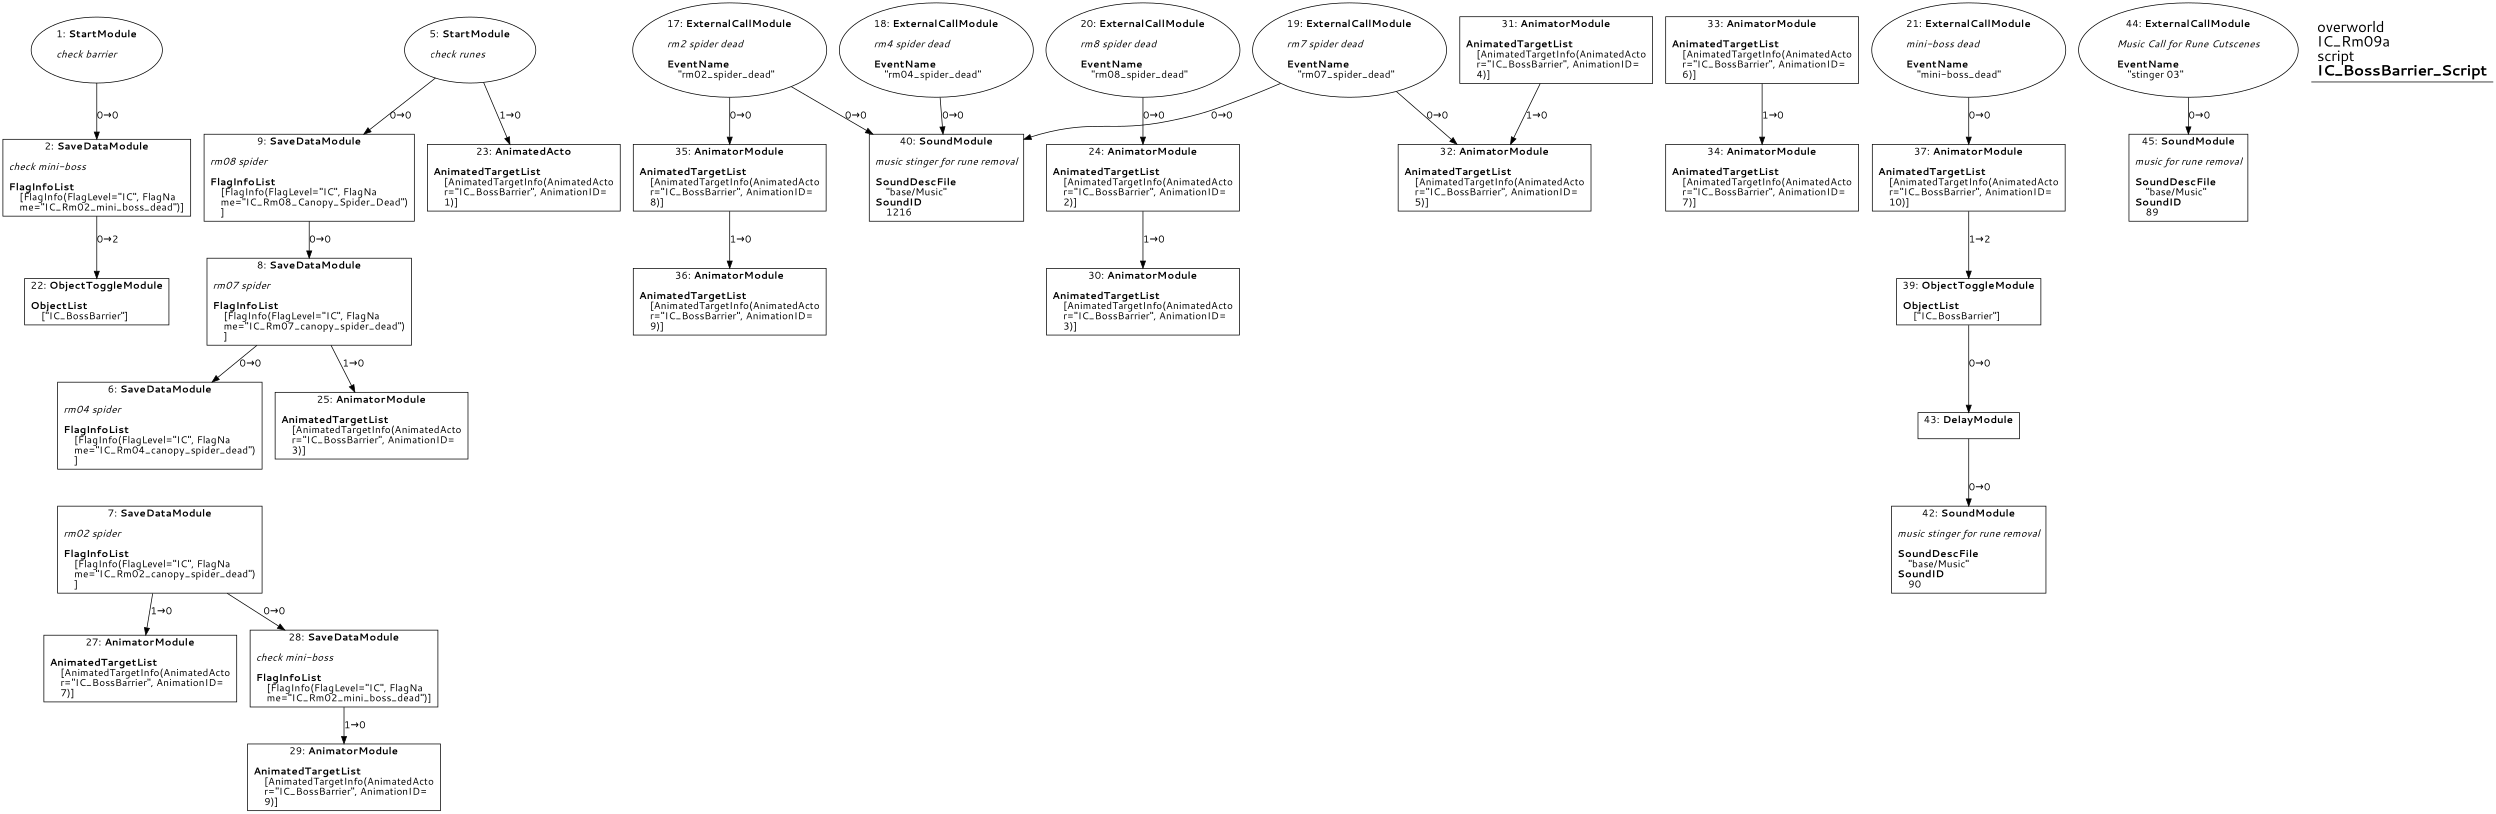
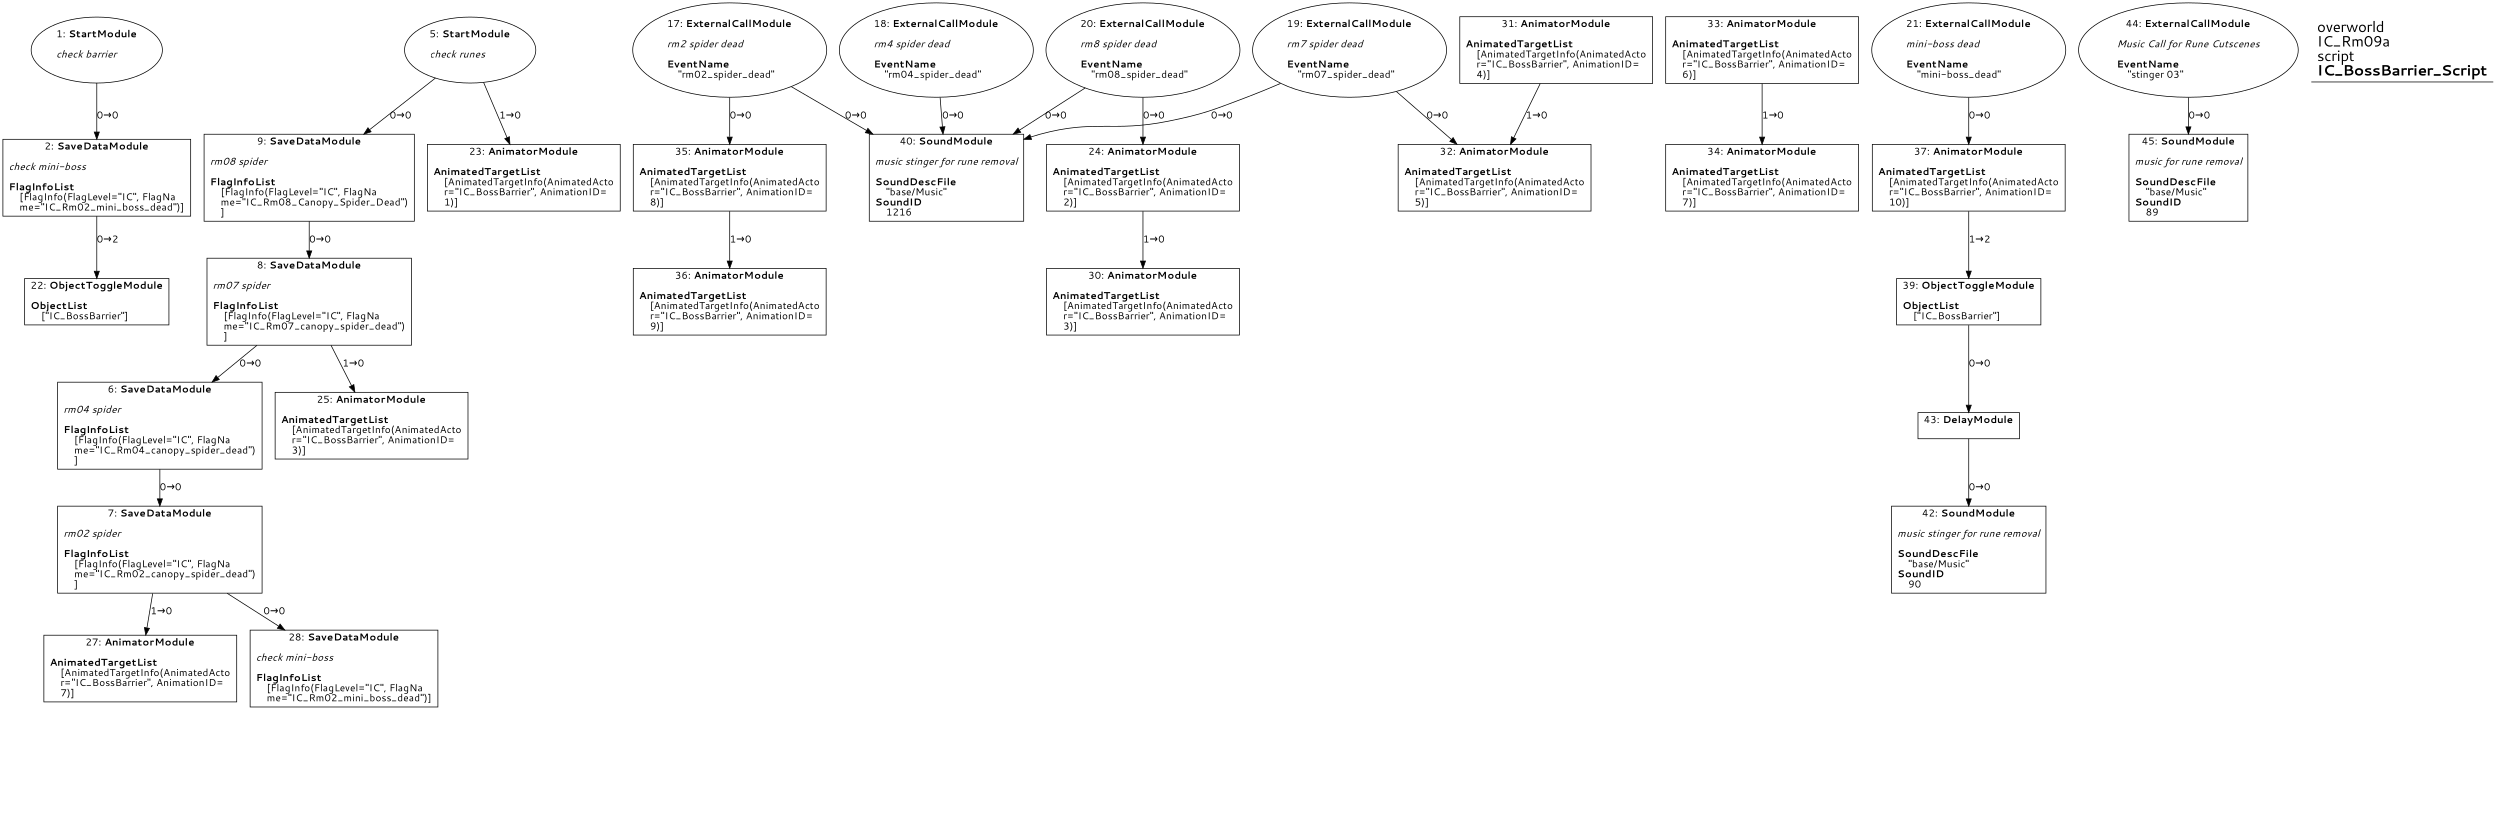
edge "20:" -> "40:": added, label "0→0"
node "23:": text "AnimatedActo" -> "AnimatorModule"
edge "6:" -> "7:": added, label "0→0"
node "29:": removed
